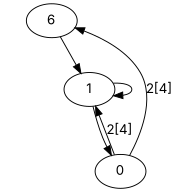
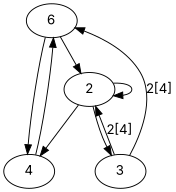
node "1": label "1" -> "2"
node "4": added
node "0": label "0" -> "3"
